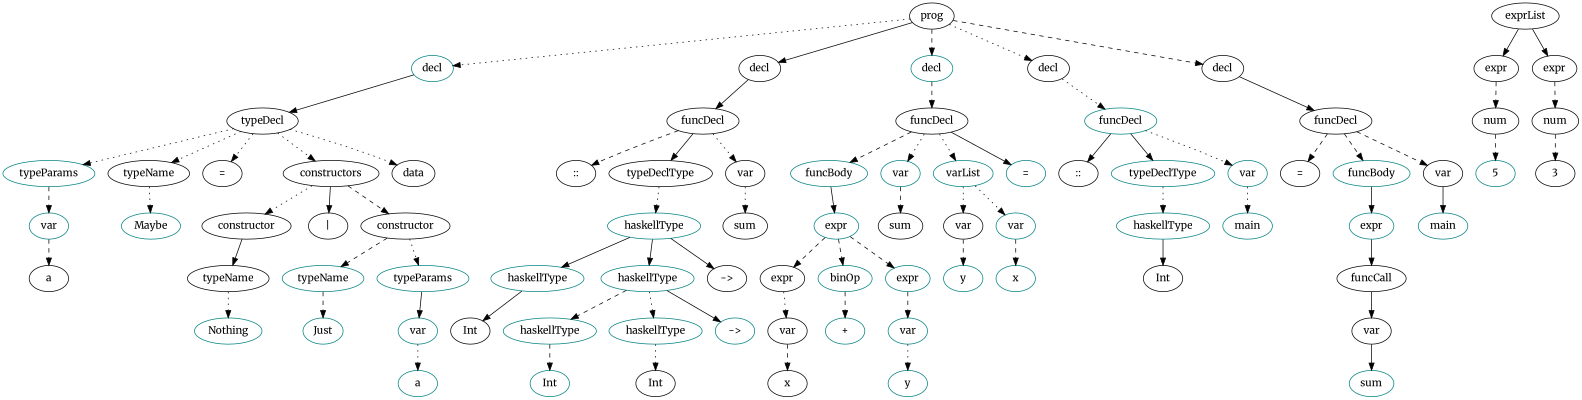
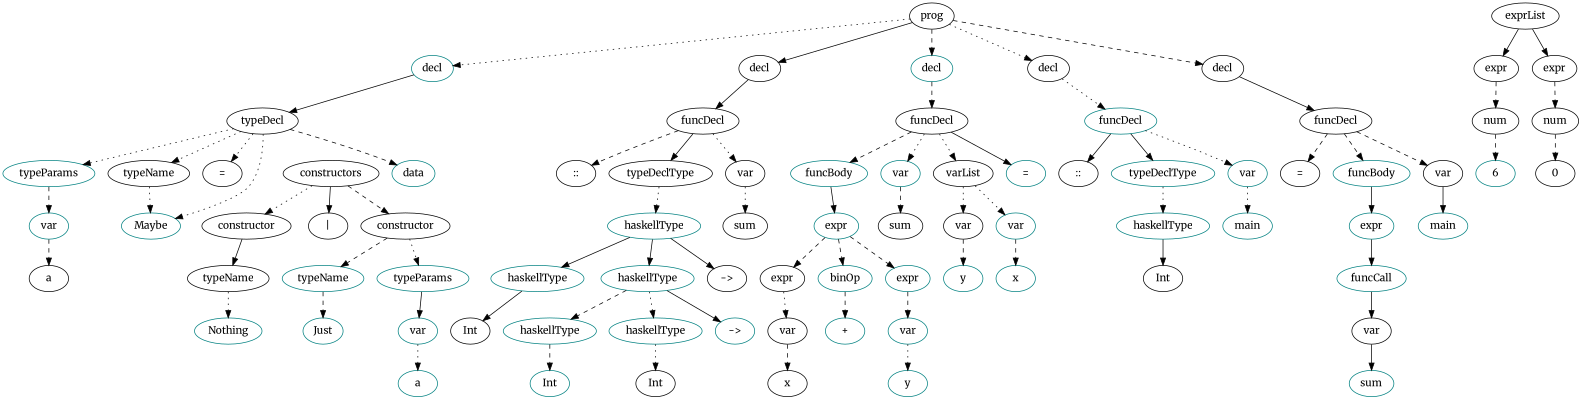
edge "typeDecl" -> "constructors": now "typeDecl" -> "Maybe"
edge "typeDecl" -> "data": style dotted -> dashed
node "data": color black -> teal
node "varList": color teal -> black
node "5": label "5" -> "6"
node "3": label "3" -> "0"
node "funcCall": color black -> teal
